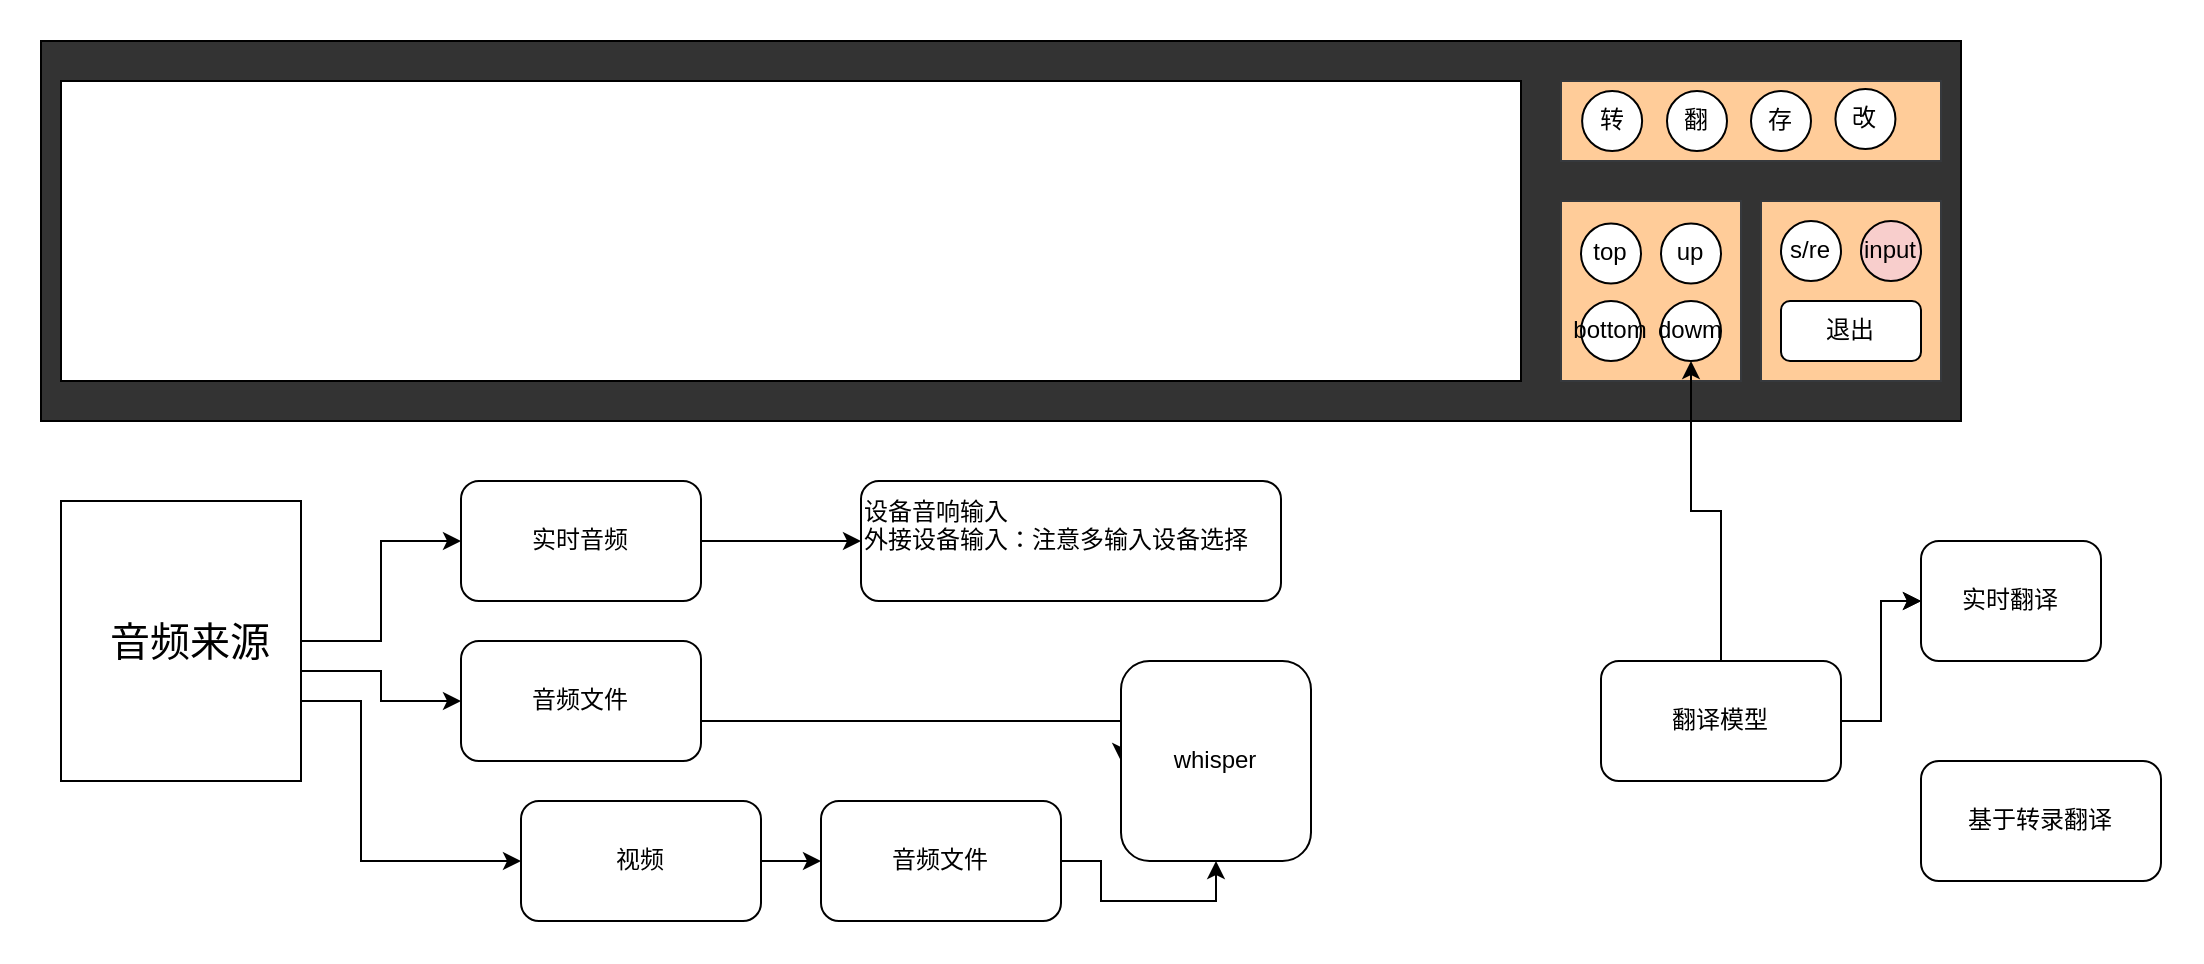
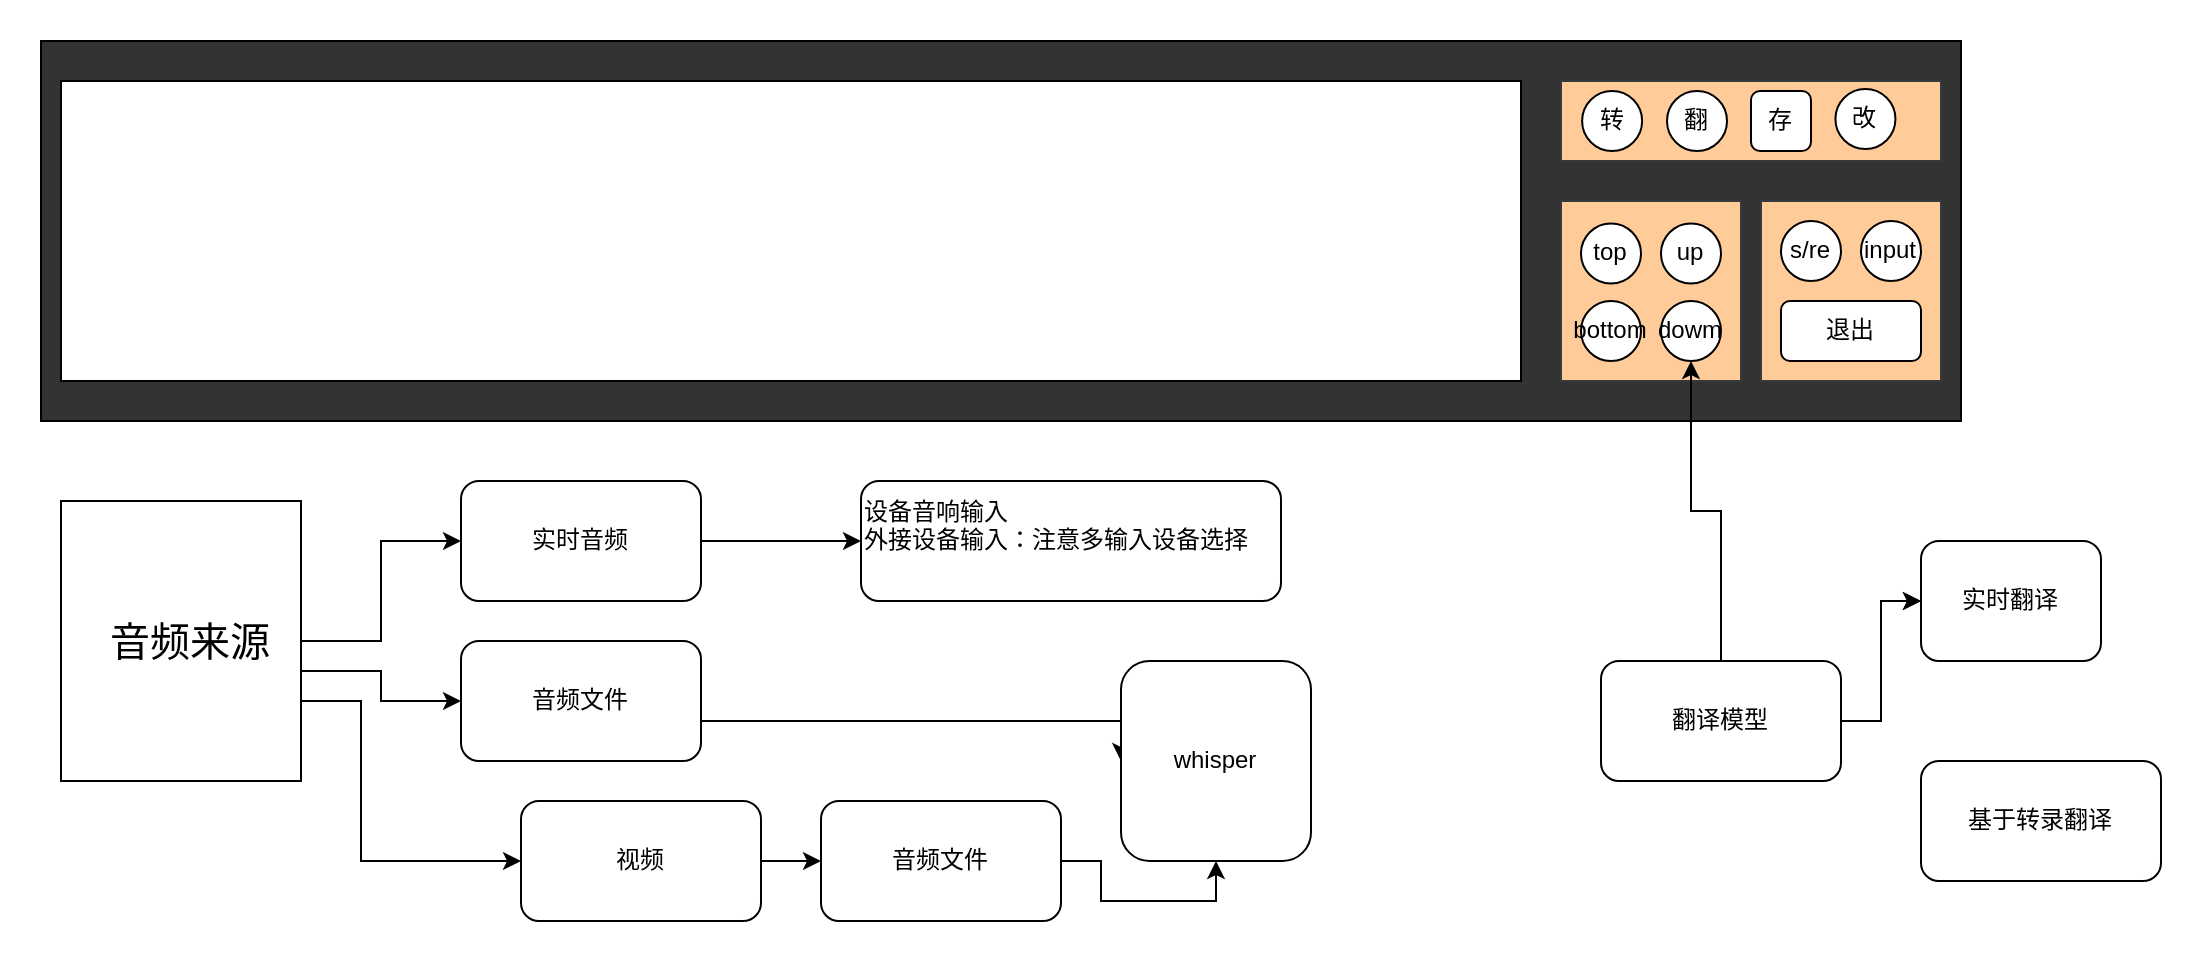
node "存": shape ellipse -> rounded rectangle
node "input": fillcolor #f8cecc -> #ffffff
